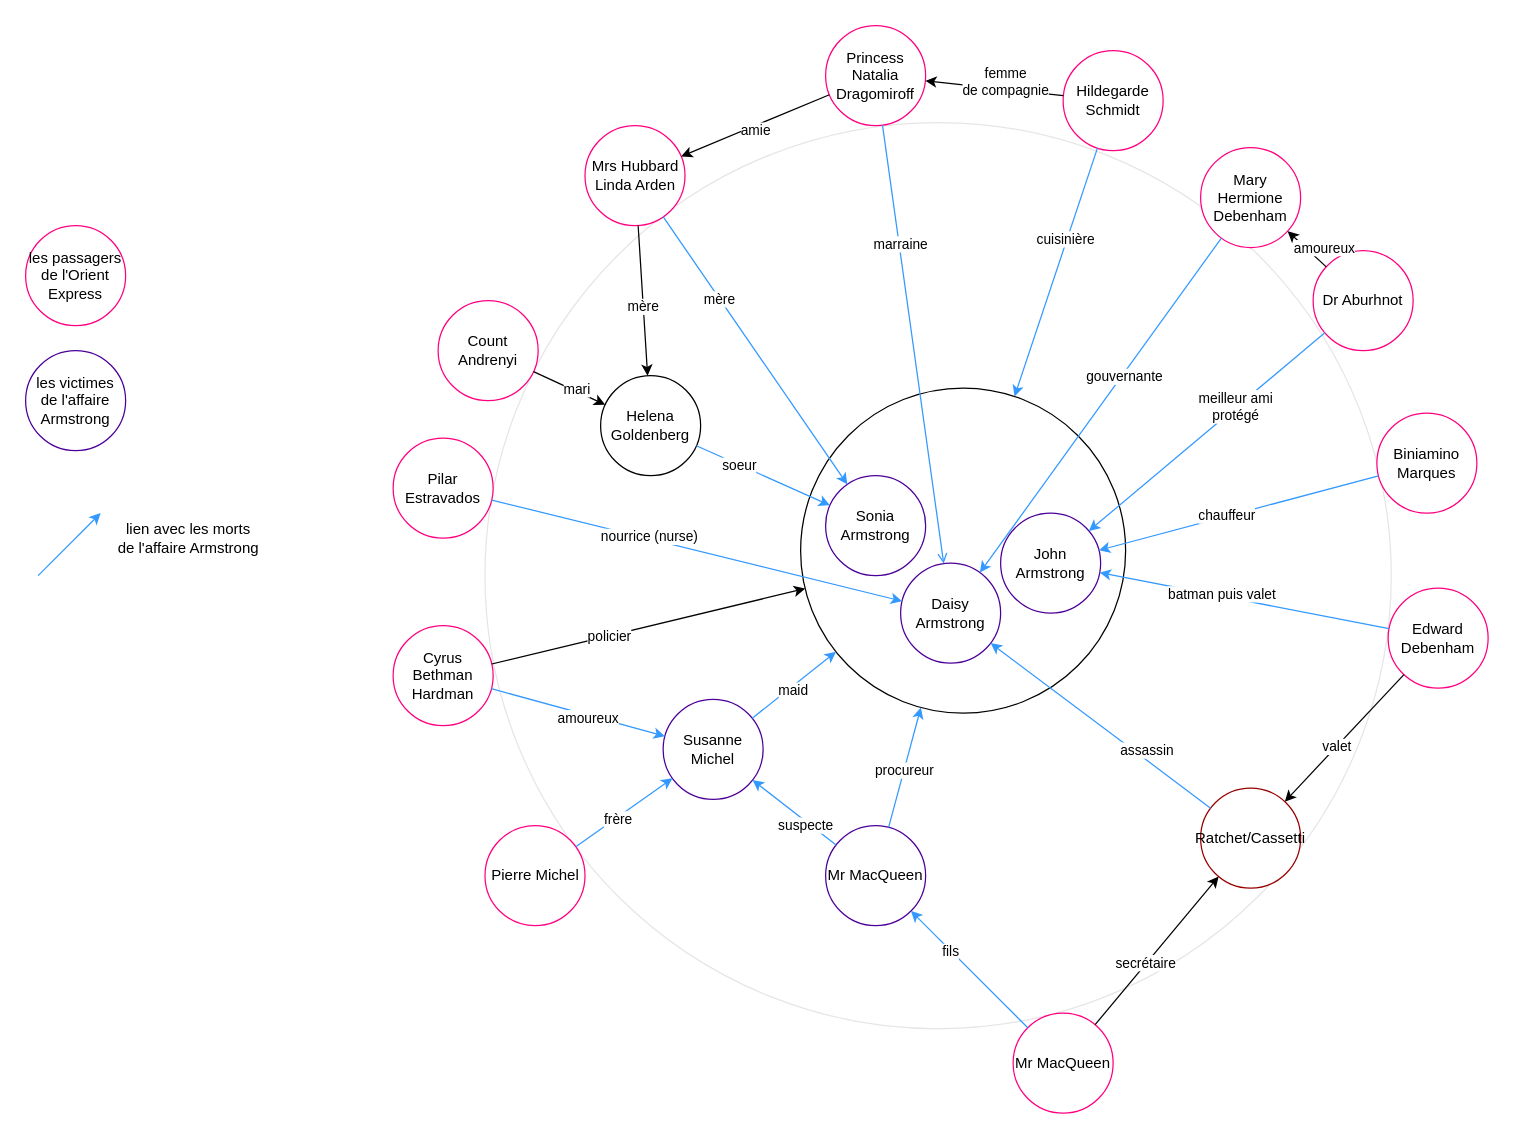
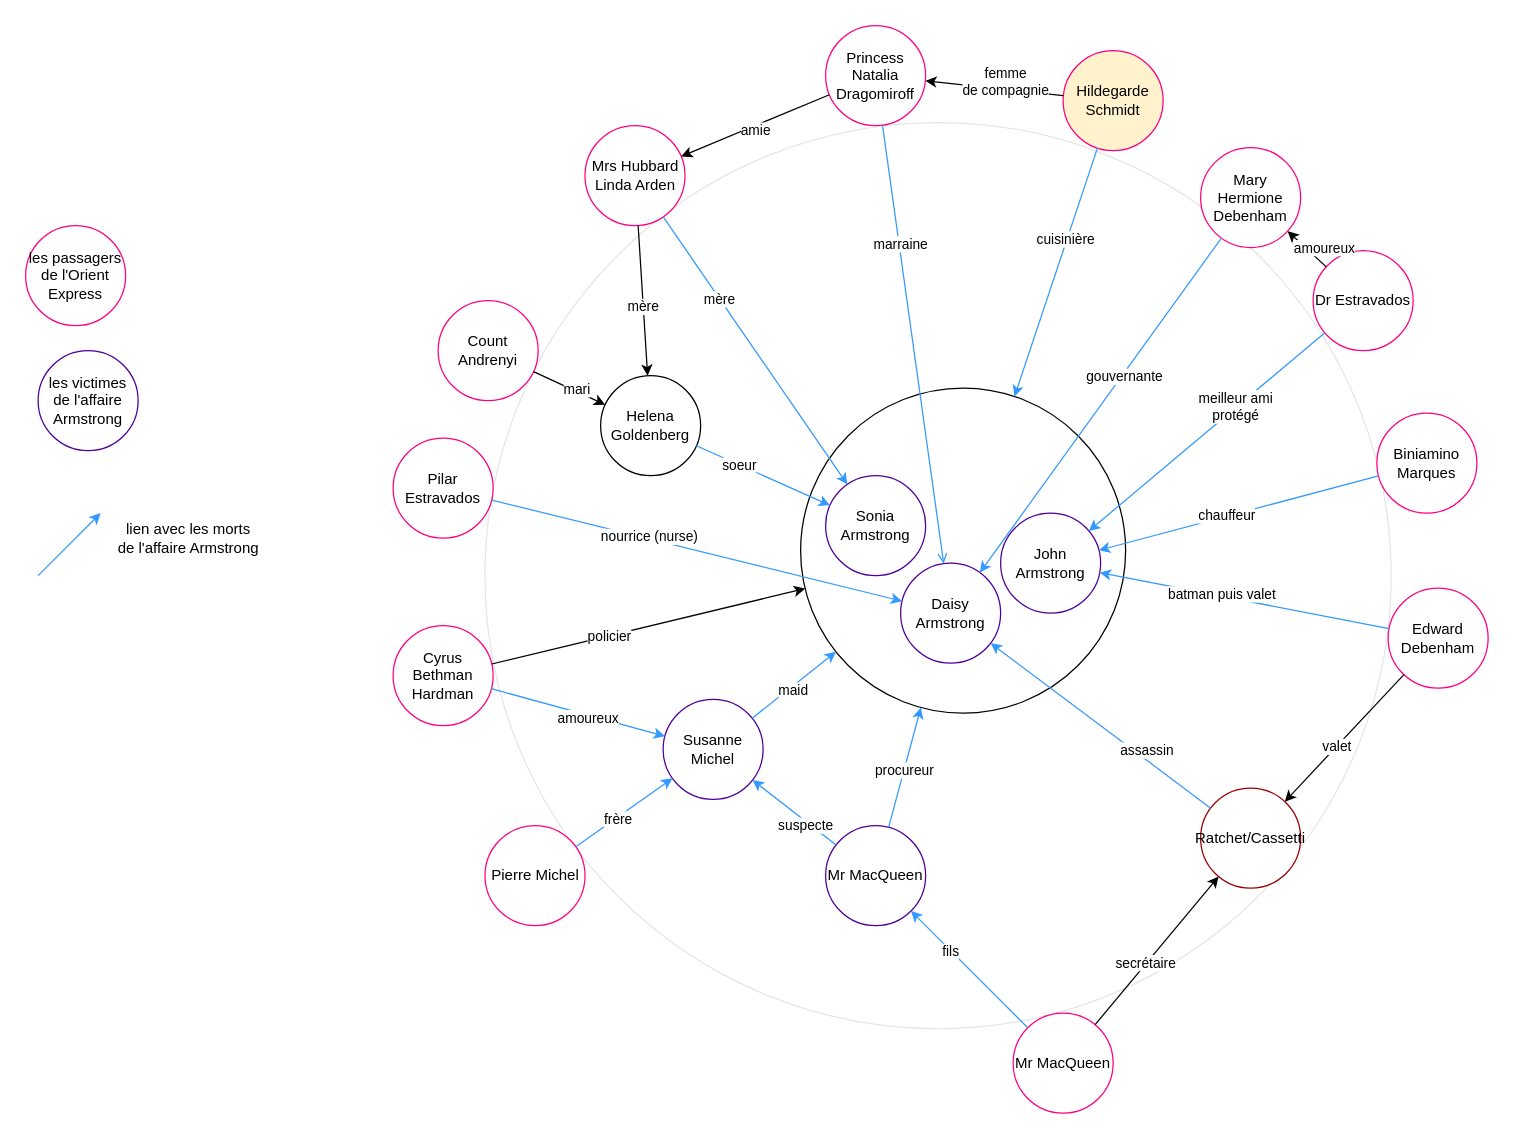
node "Hildegarde Schmidt": fillcolor #ffffff -> #fff2cc
node "Dr Aburhnot": label "Dr Aburhnot" -> "Dr Estravados"
node "les victimes de l'affaire Armstrong": moved (76, 401) -> (88, 401)
